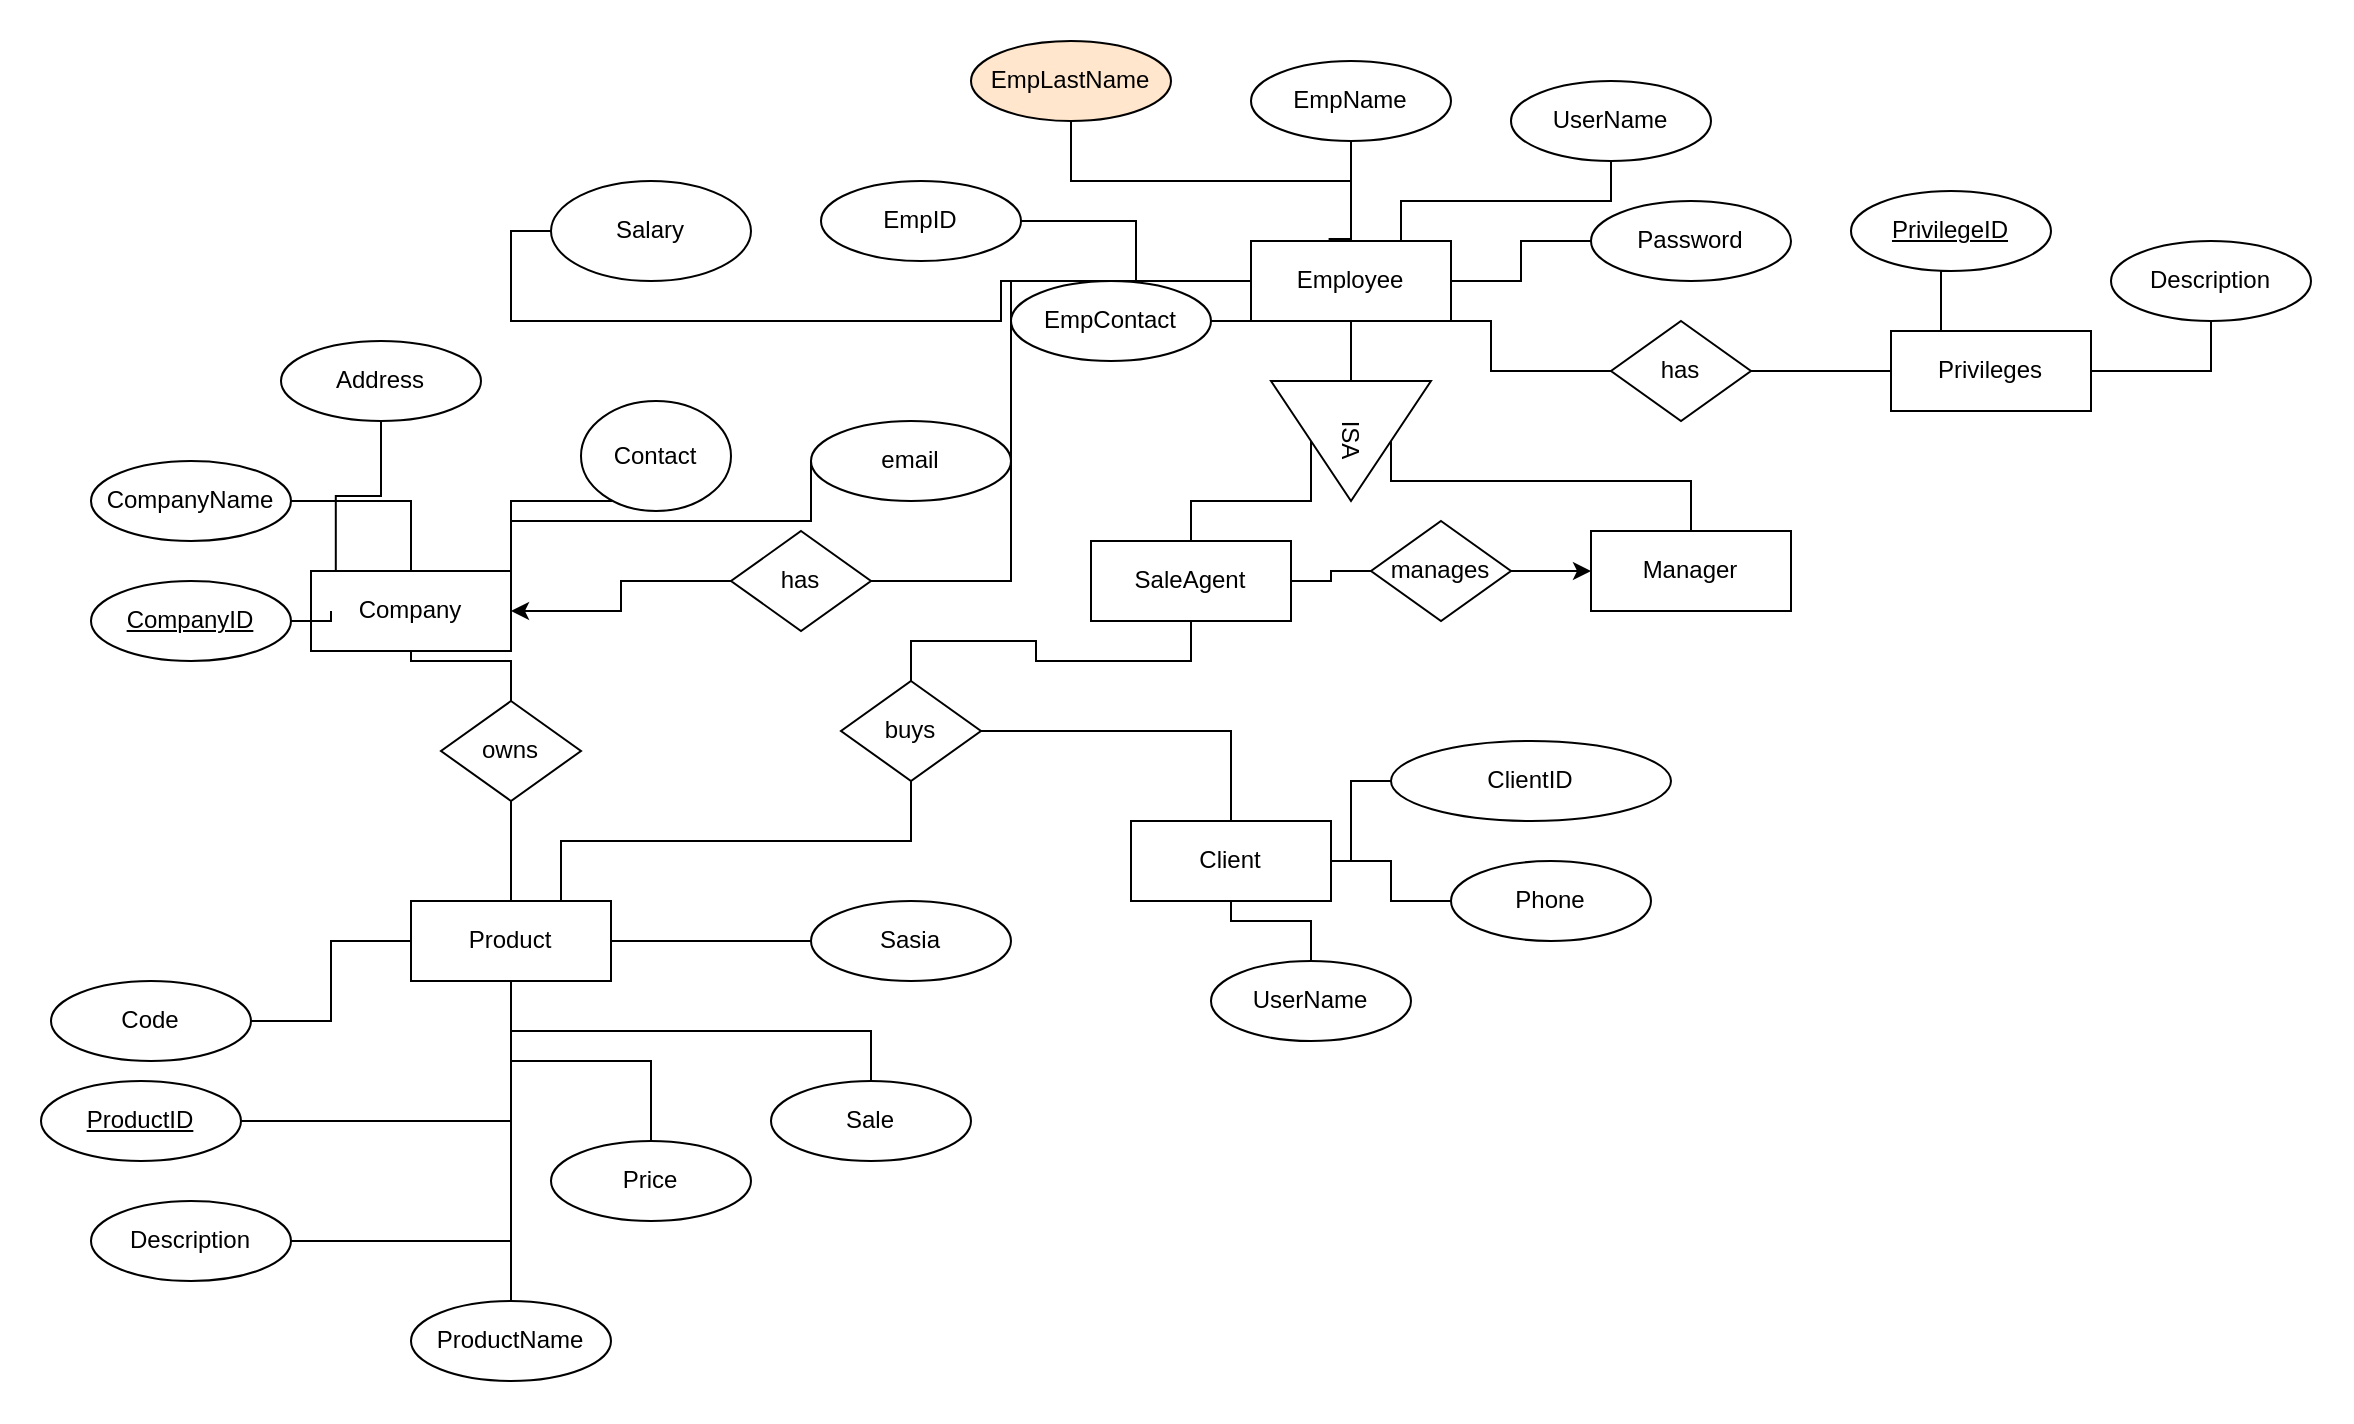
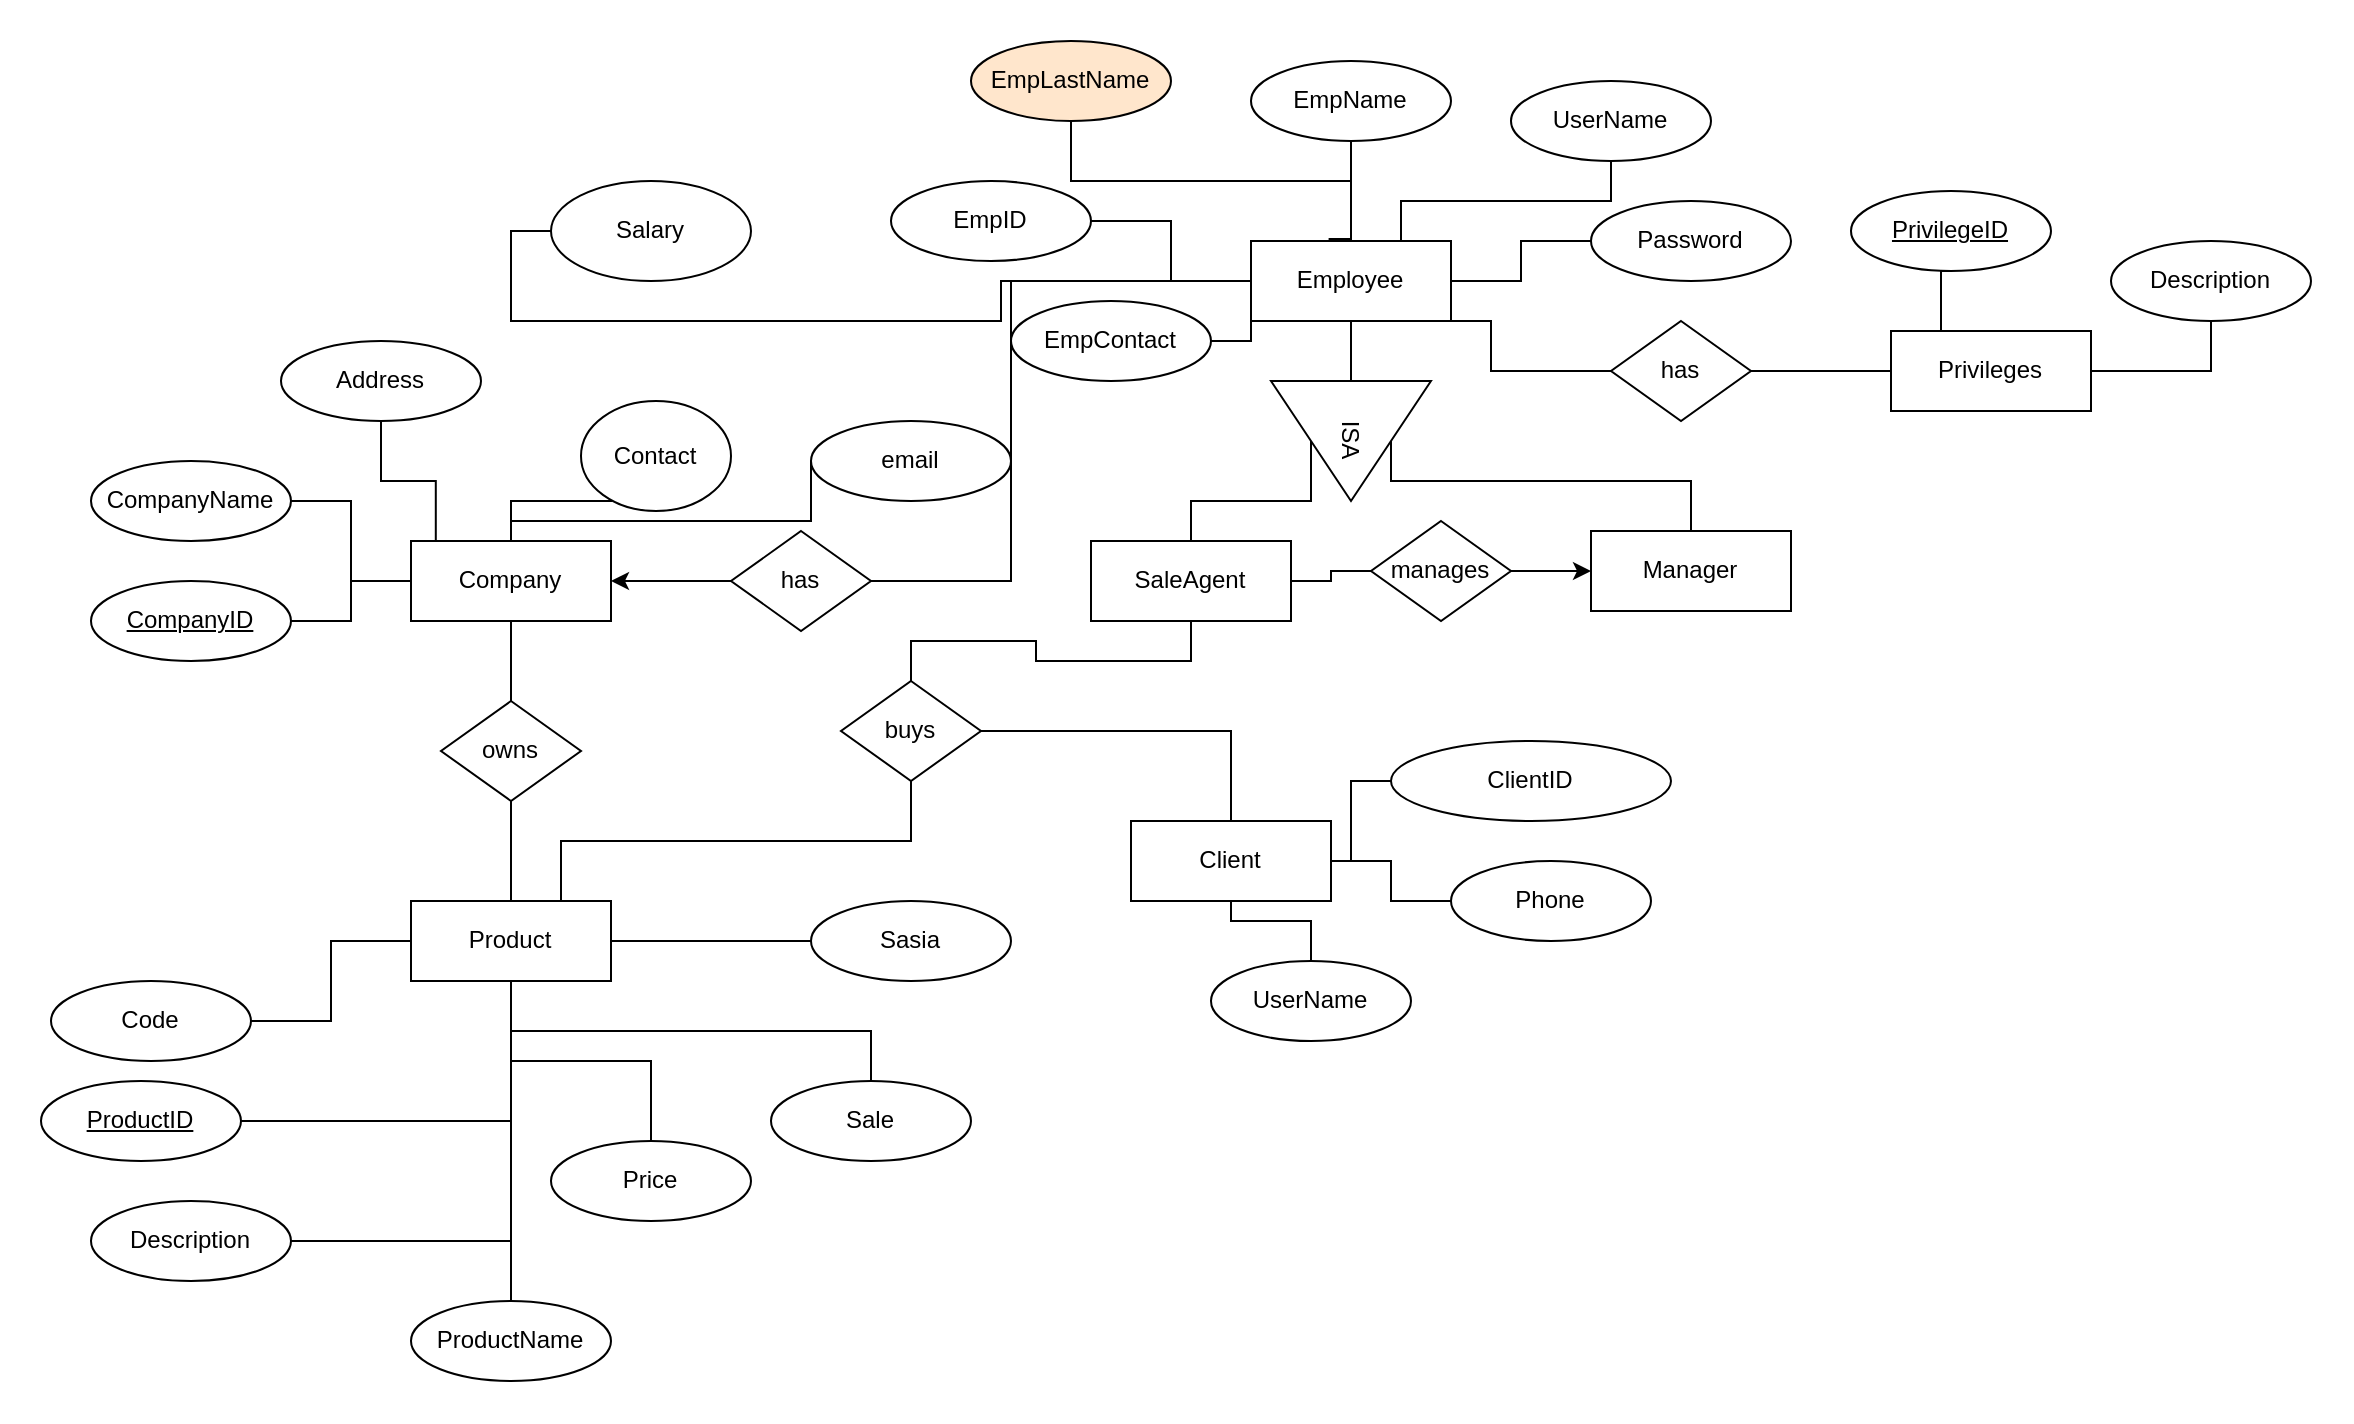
node "EmpID": moved (921, 221) -> (991, 221)
node "EmpContact": moved (1111, 321) -> (1111, 341)
node "Company": moved (411, 611) -> (511, 581)
